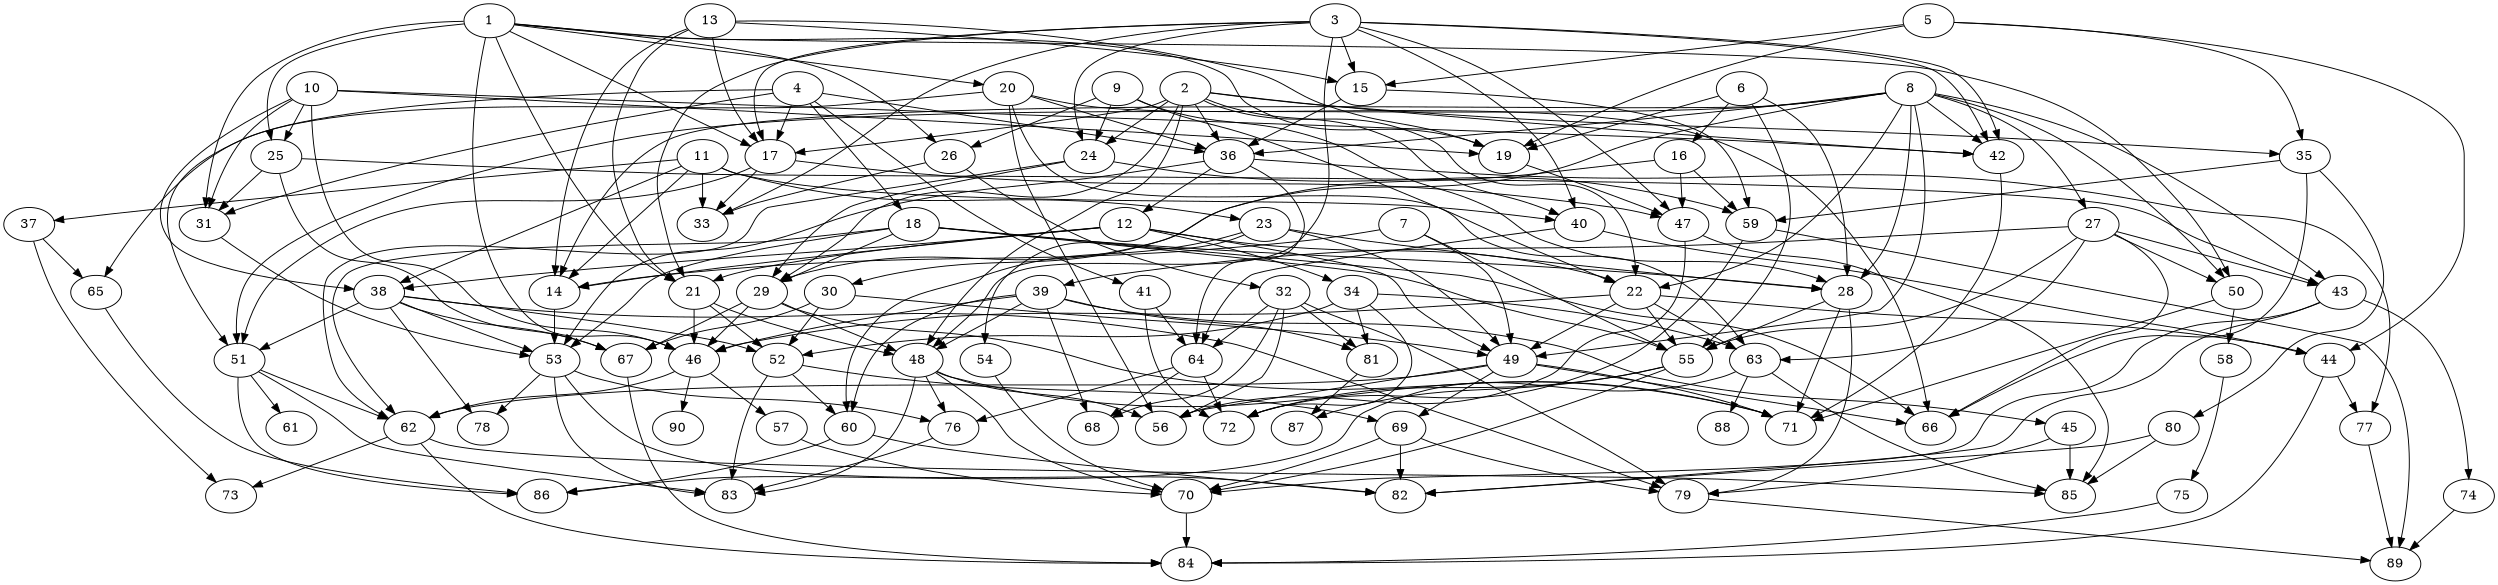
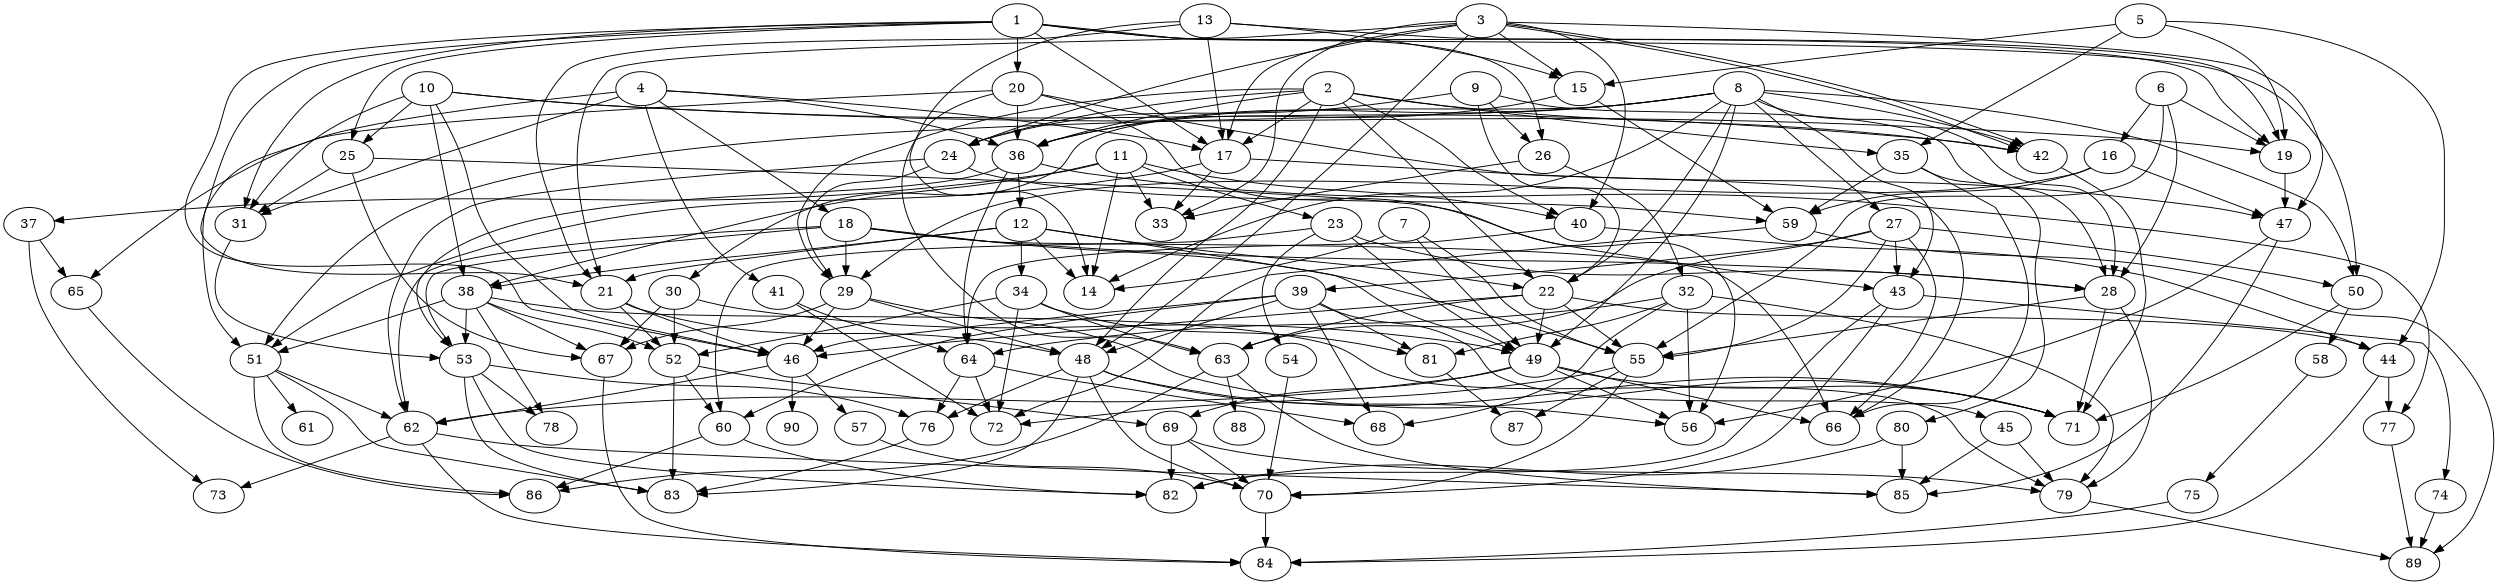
edge "14" -> "53": removed
